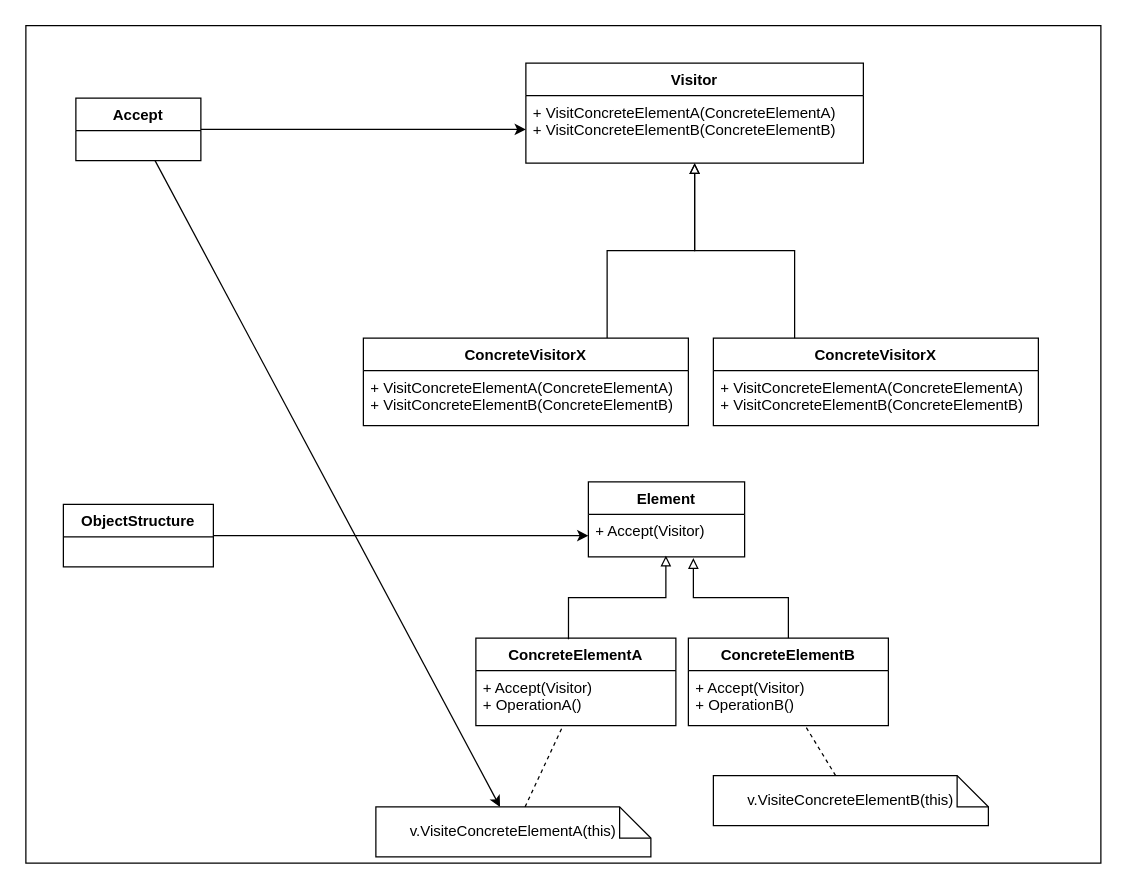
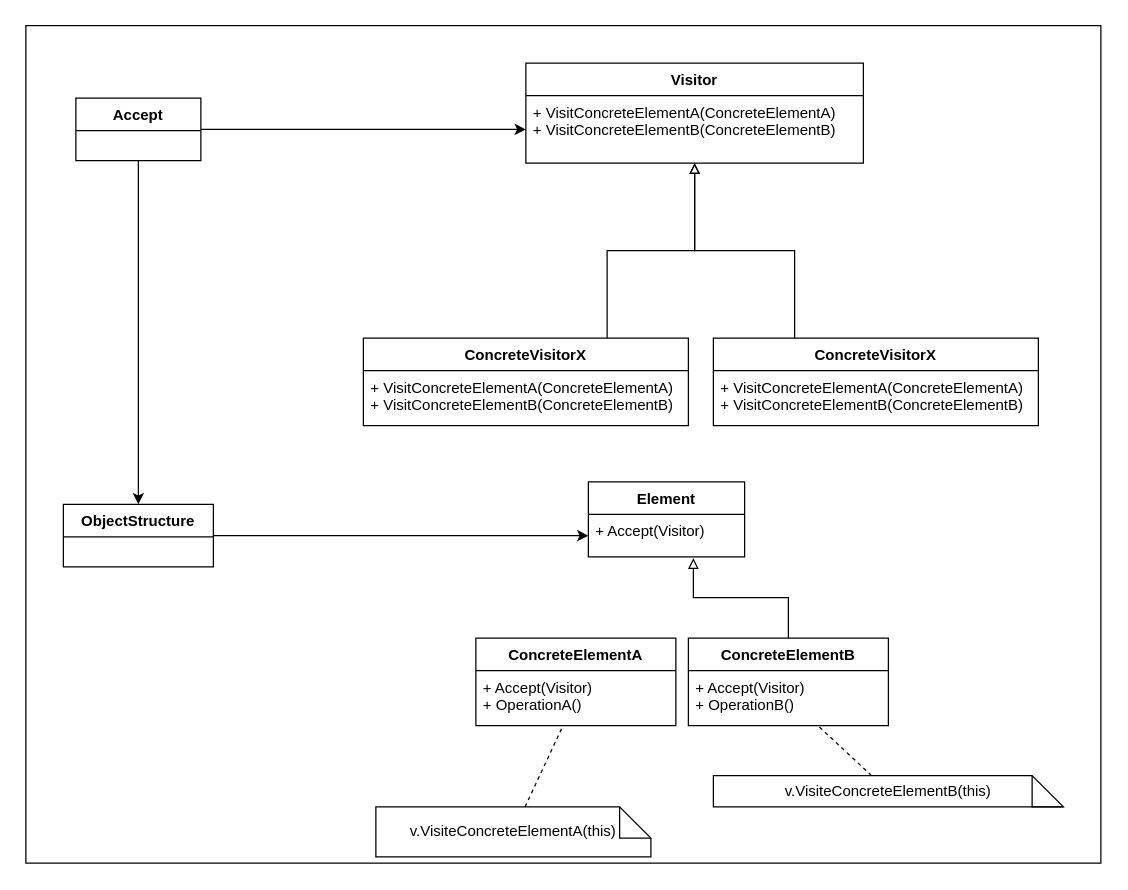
edge "Accept" -> "v.VisiteConcreteElementA(this)": now "Accept" -> "ObjectStructure"
edge "ConcreteElementA" -> "+ Accept(Visitor)": removed
node "v.VisiteConcreteElementB(this)": size 275x50 -> 350x31
